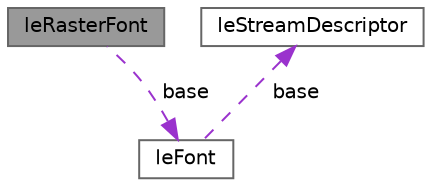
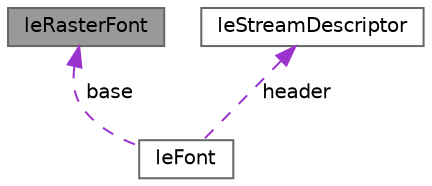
edge "leRasterFont" -> "leFont": reversed
edge "leFont" -> "leStreamDescriptor": label " base" -> " header"
